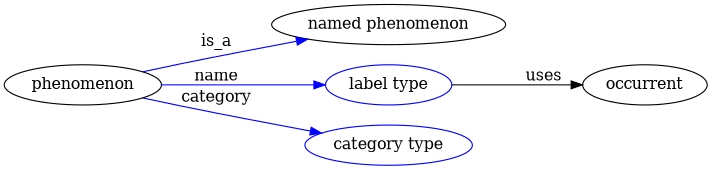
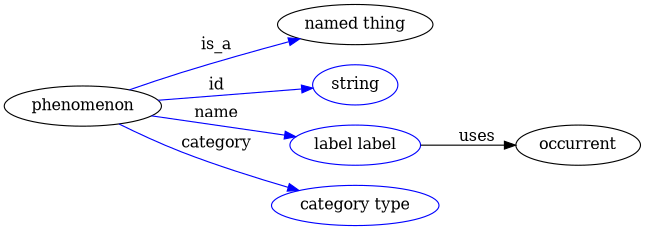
node "named phenomenon": label "named phenomenon" -> "named thing"
node "string": added
node "label type": label "label type" -> "label label"
